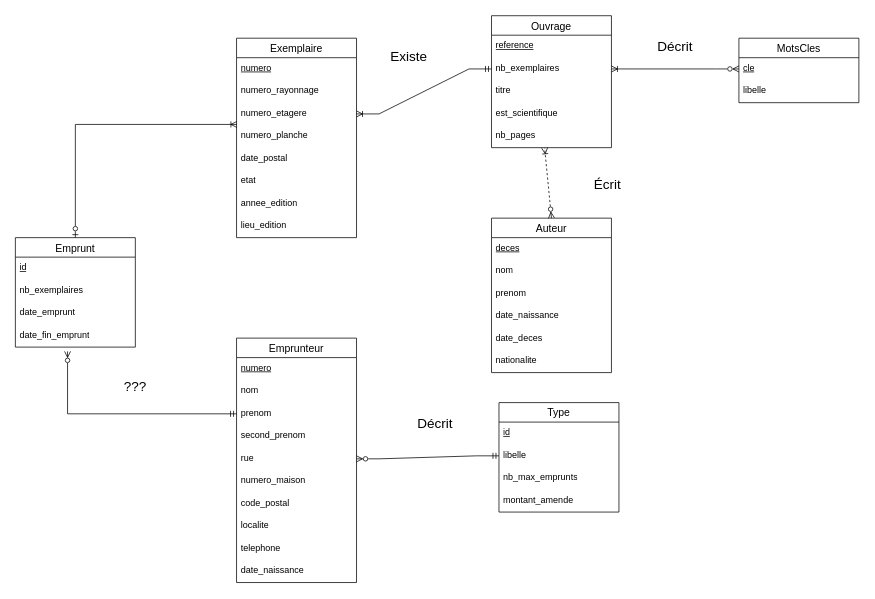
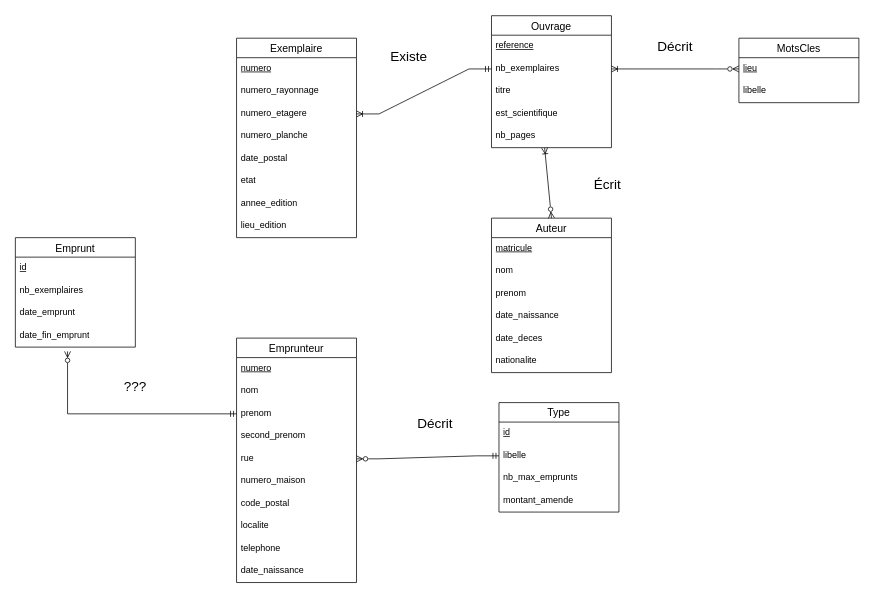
node "cle": label "cle" -> "lieu"
edge "numero_etagere" -- "Emprunt": removed
edge "nb_pages" -- "Auteur": style dashed -> solid
node "deces": label "deces" -> "matricule"
